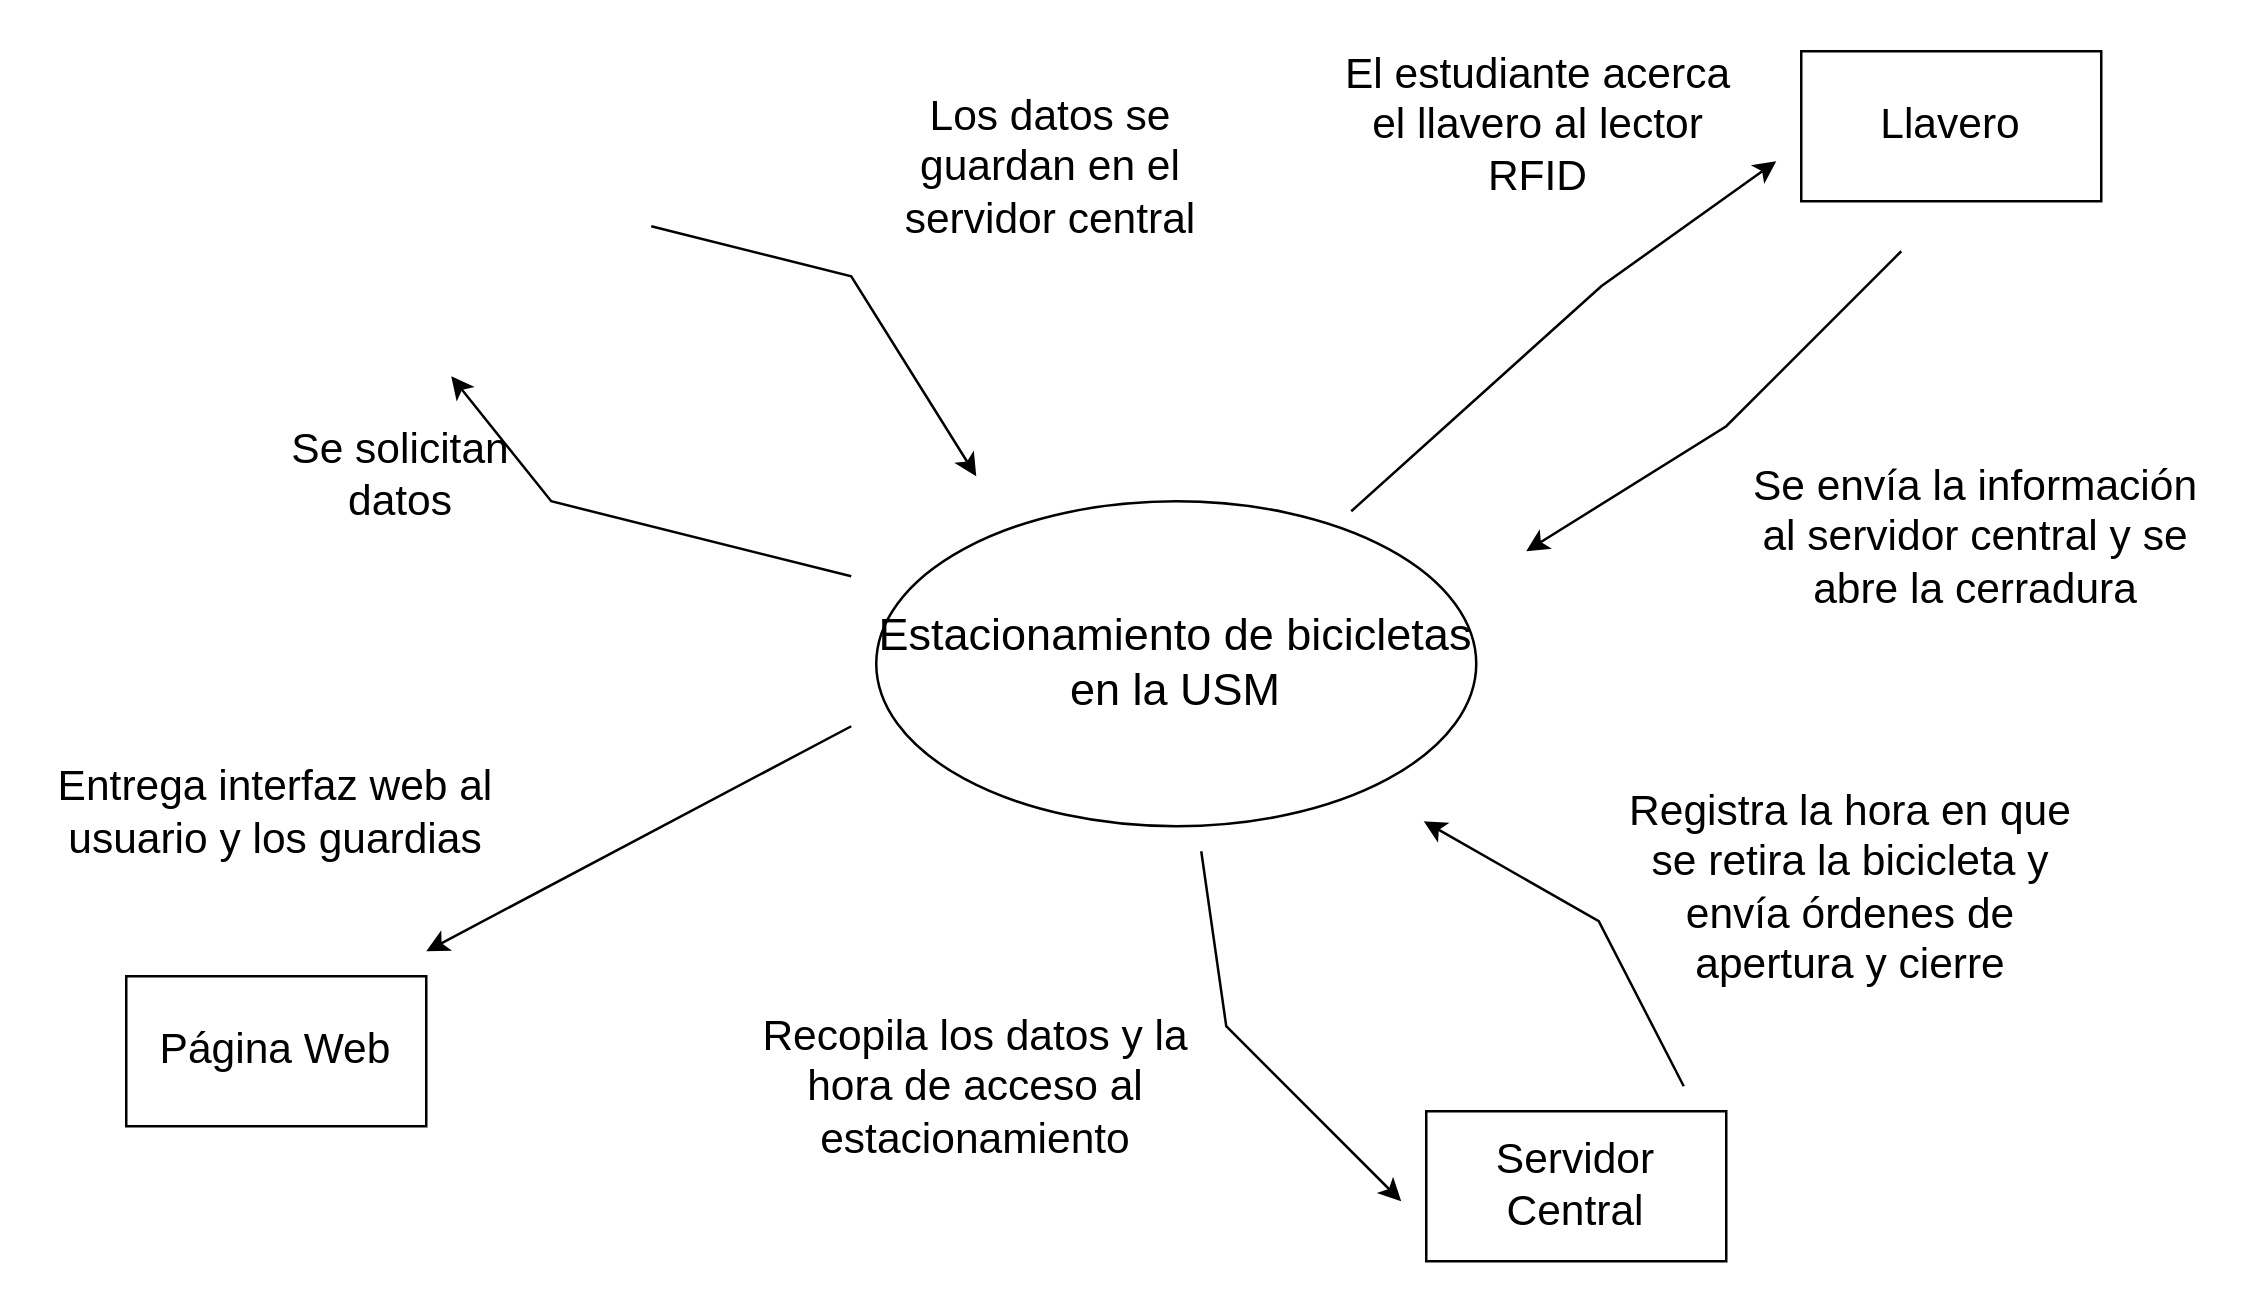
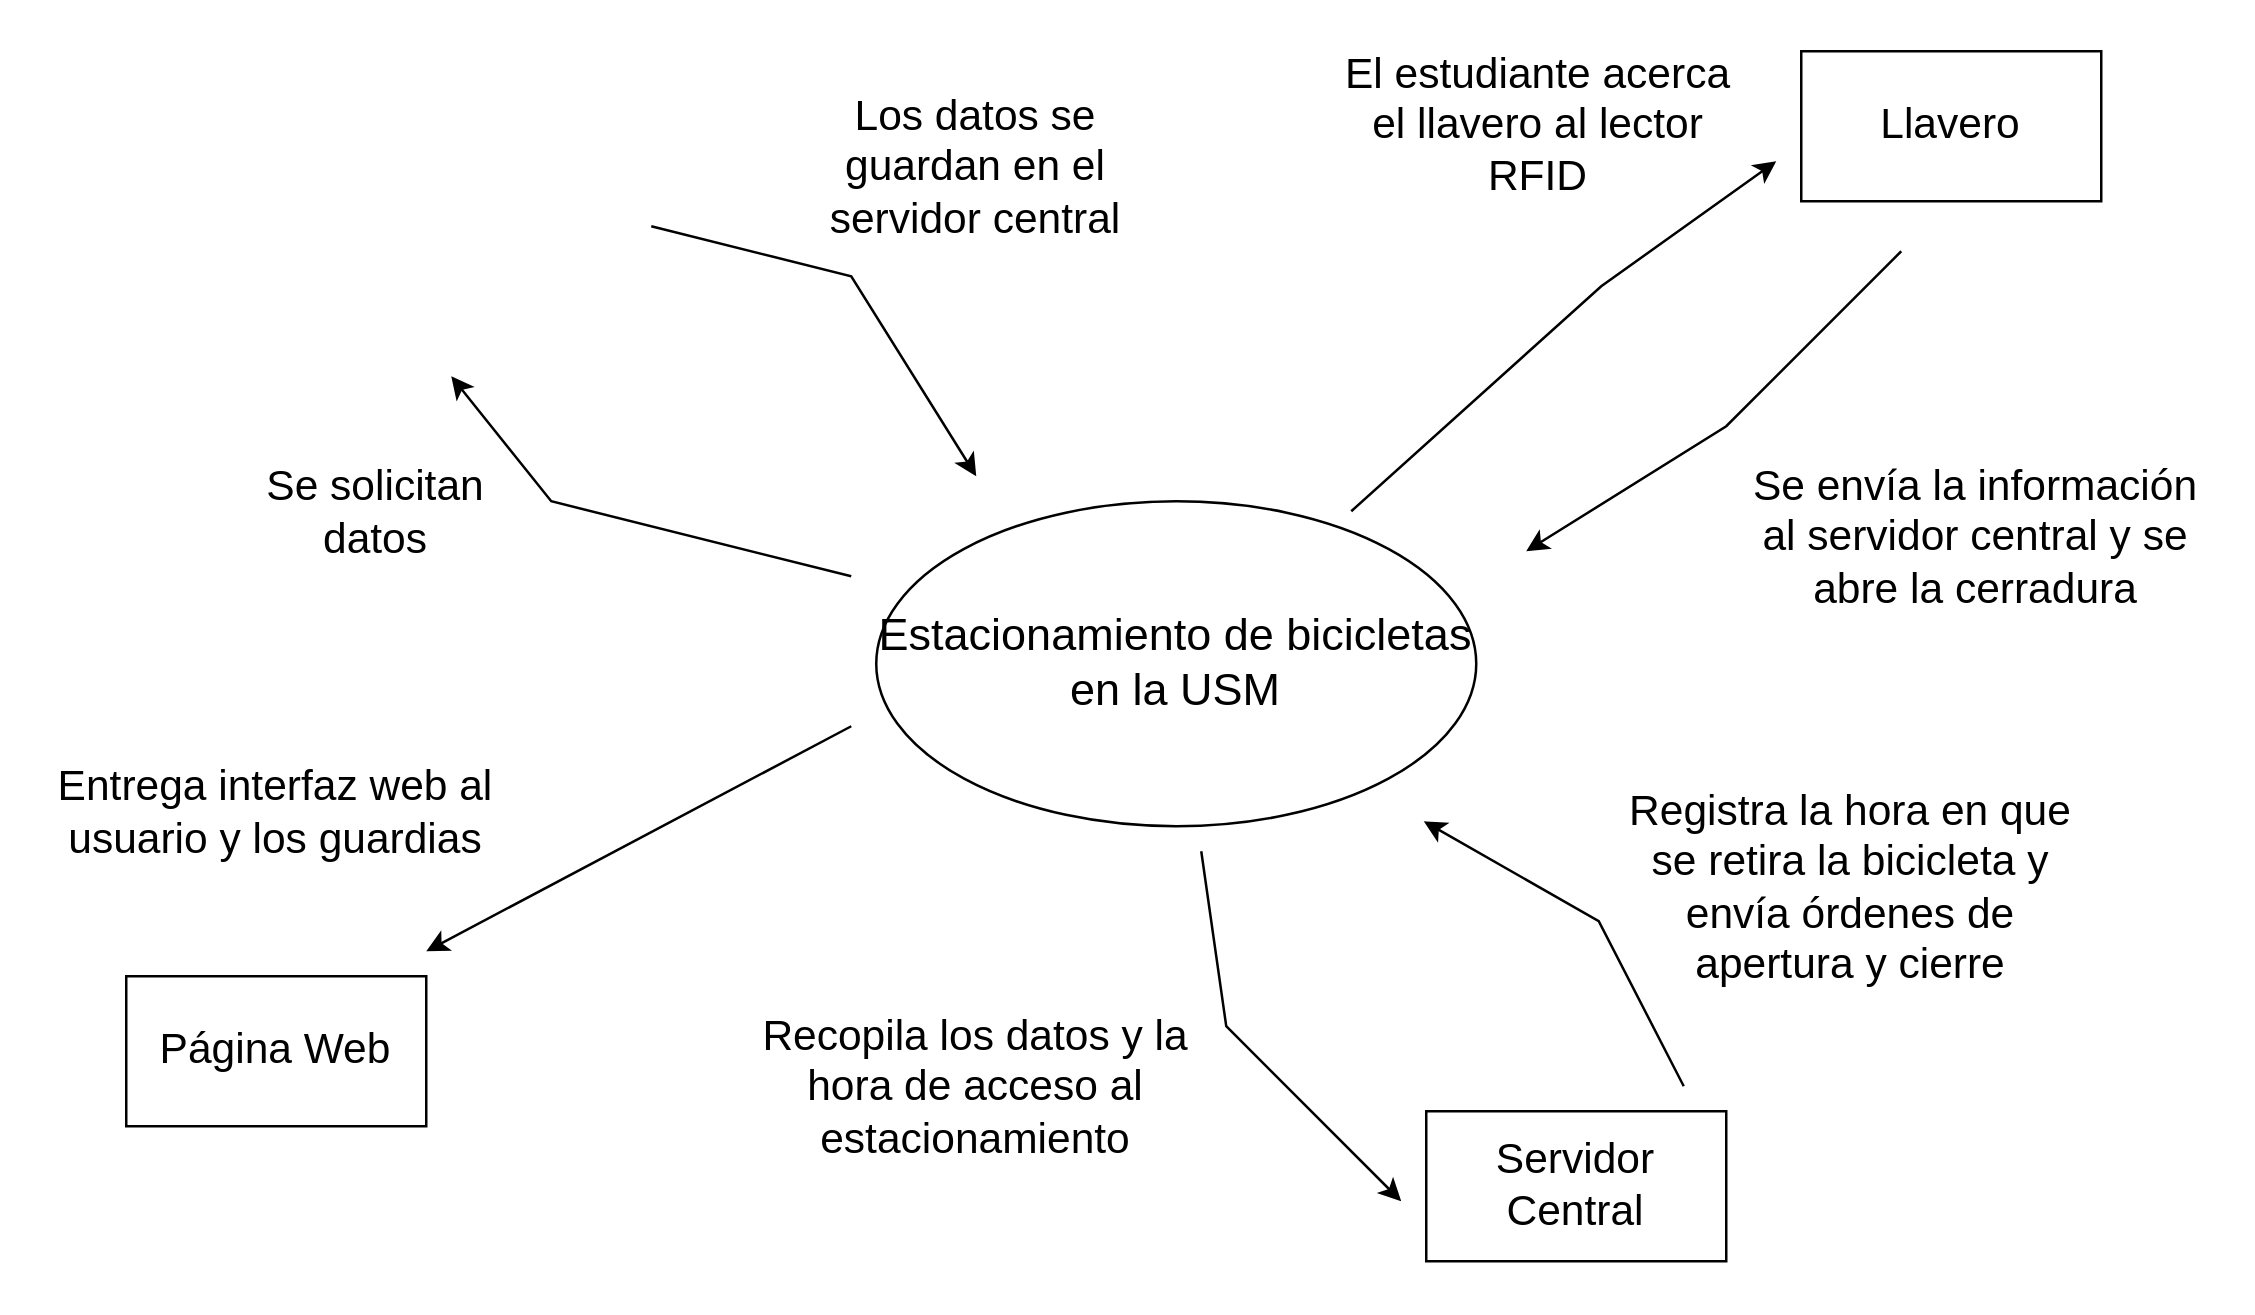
node "Los datos se guardan en el servidor central": moved (1051, 169) -> (976, 169)
node "Se solicitan datos": moved (401, 476) -> (376, 514)
